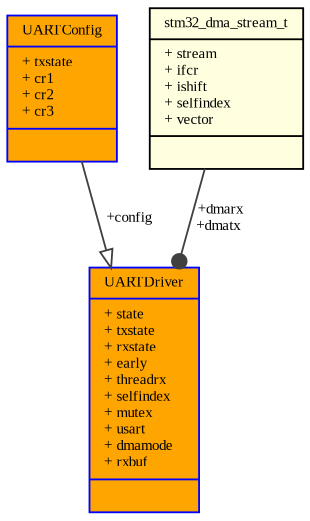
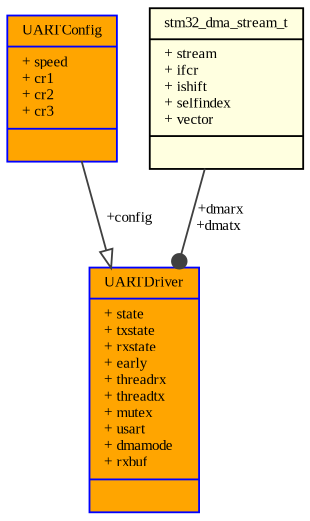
node "UARTConfig": text "+ txstate" -> "+ speed"
node "UARTDriver": text "+ selfindex" -> "+ threadtx"
